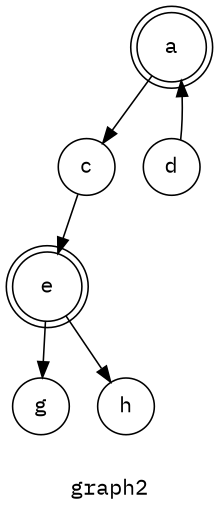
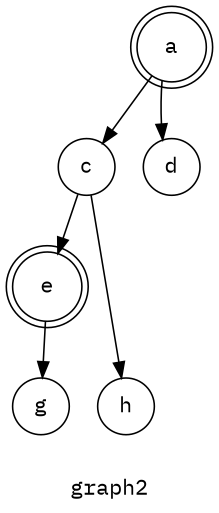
edge "d" -> "a": reversed
edge "e" -> "h": now "c" -> "h"
